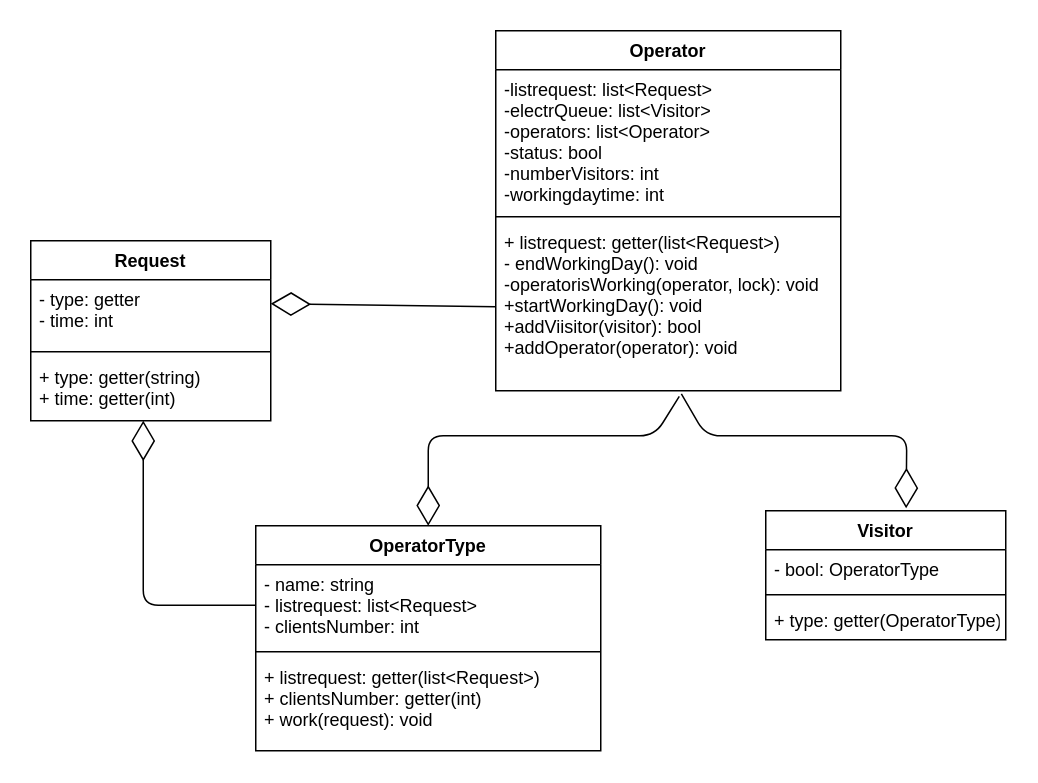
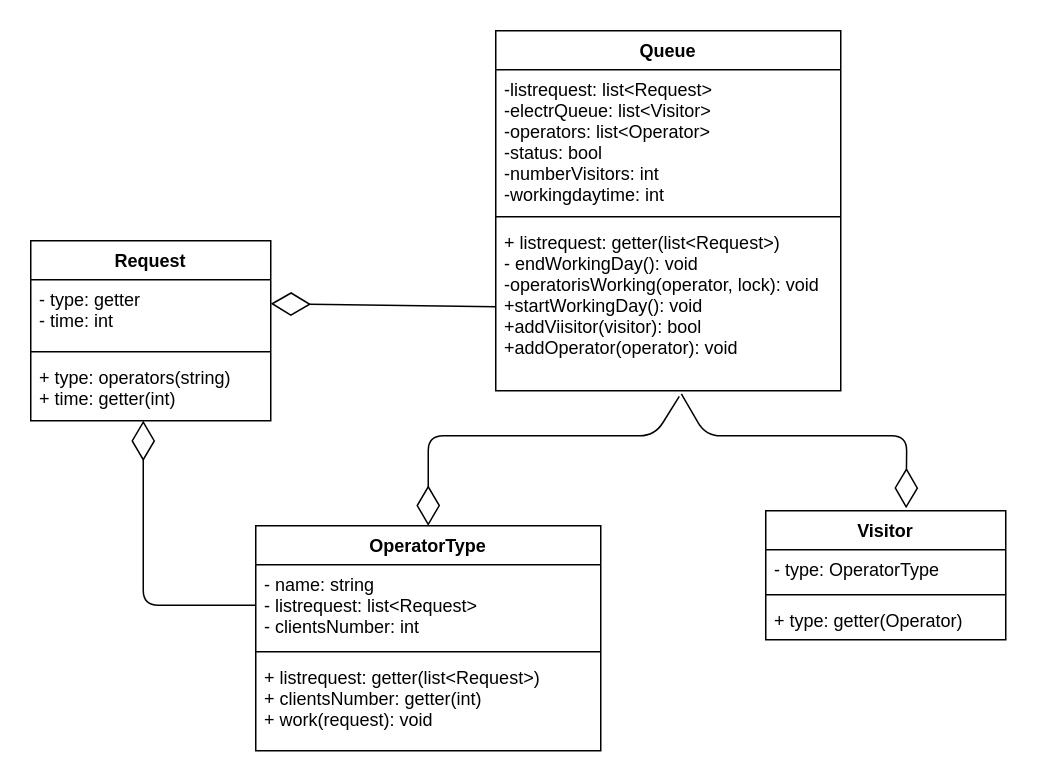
node "Operator": label "Operator" -> "Queue"
node "+ type: getter(string) + time: getter(int)": label "+ type: getter(string) + time: getter(int)" -> "+ type: operators(string) + time: getter(int)"
node "- bool: OperatorType": label "- bool: OperatorType" -> "- type: OperatorType"
node "+ type: getter(OperatorType)": label "+ type: getter(OperatorType)" -> "+ type: getter(Operator)"
